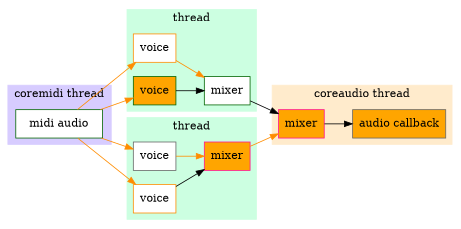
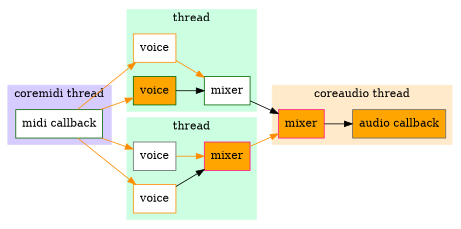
node "midi audio": label "midi audio" -> "midi callback"
